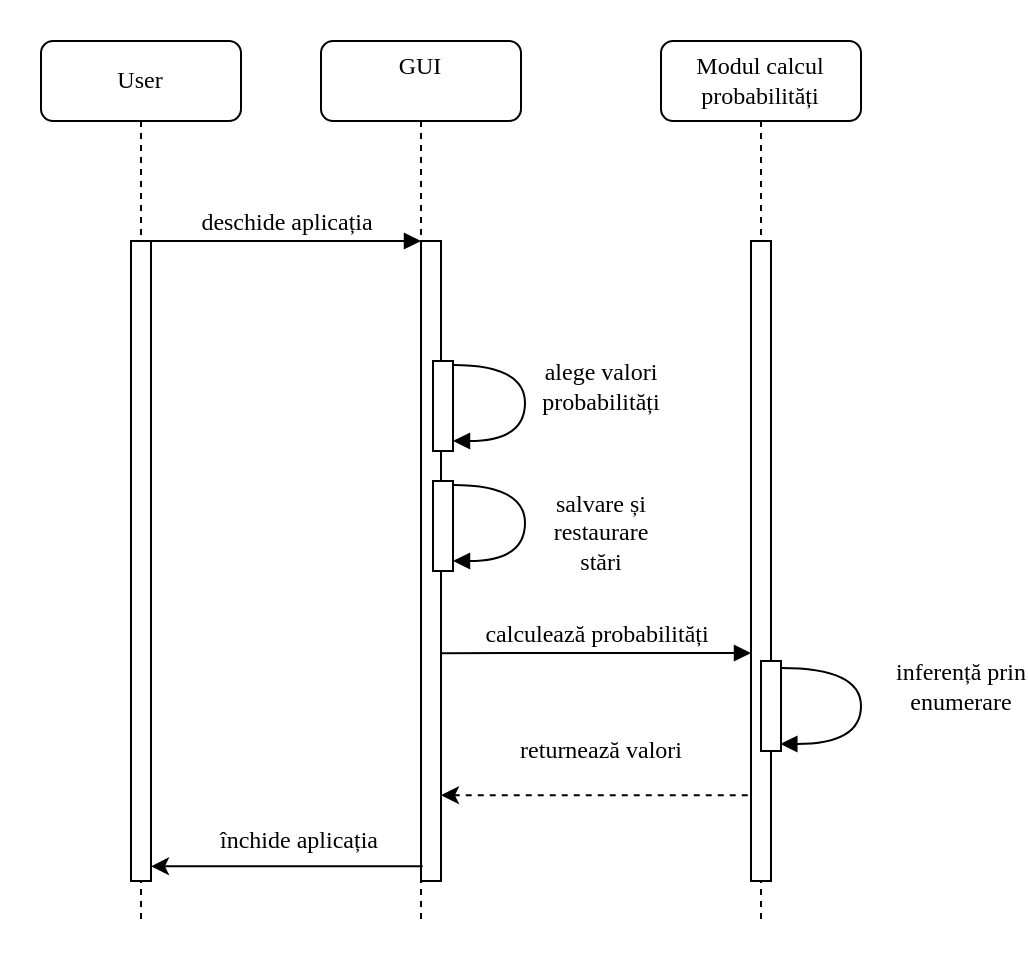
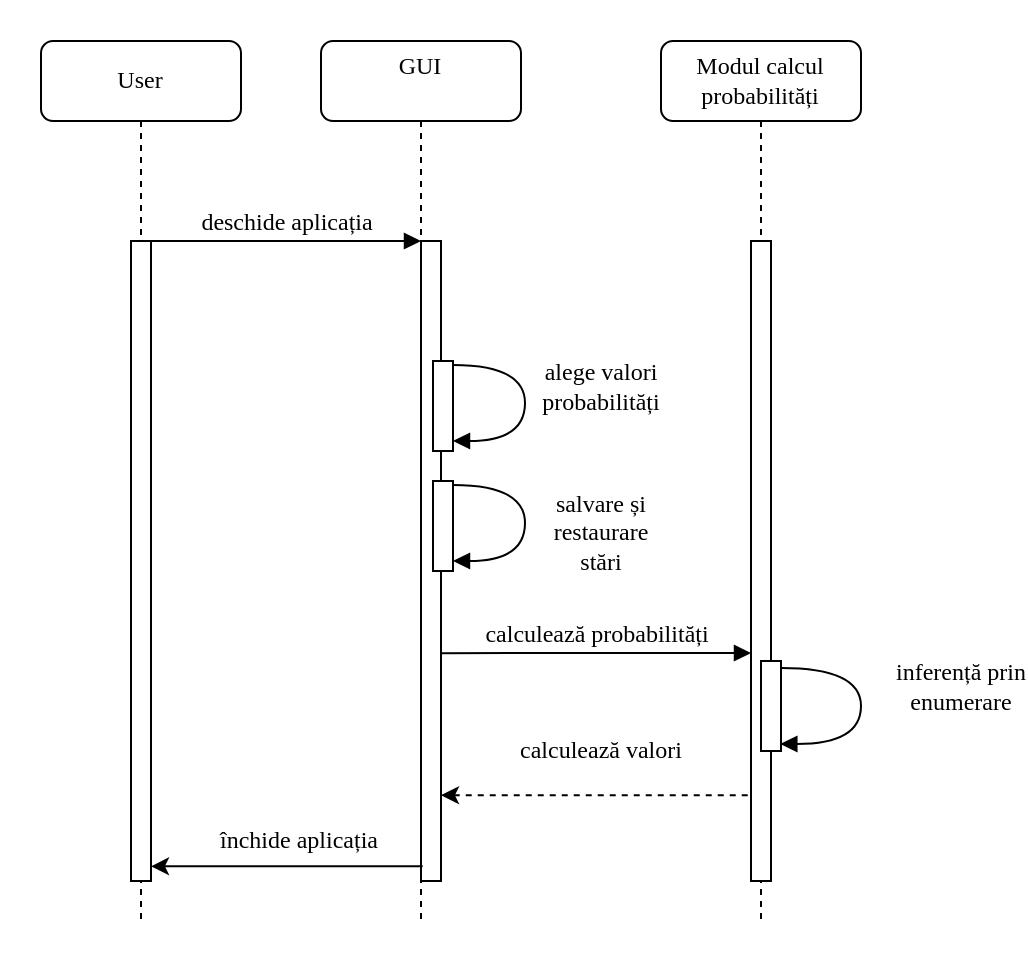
node "returnează valori": label "returnează valori" -> "calculează valori"
